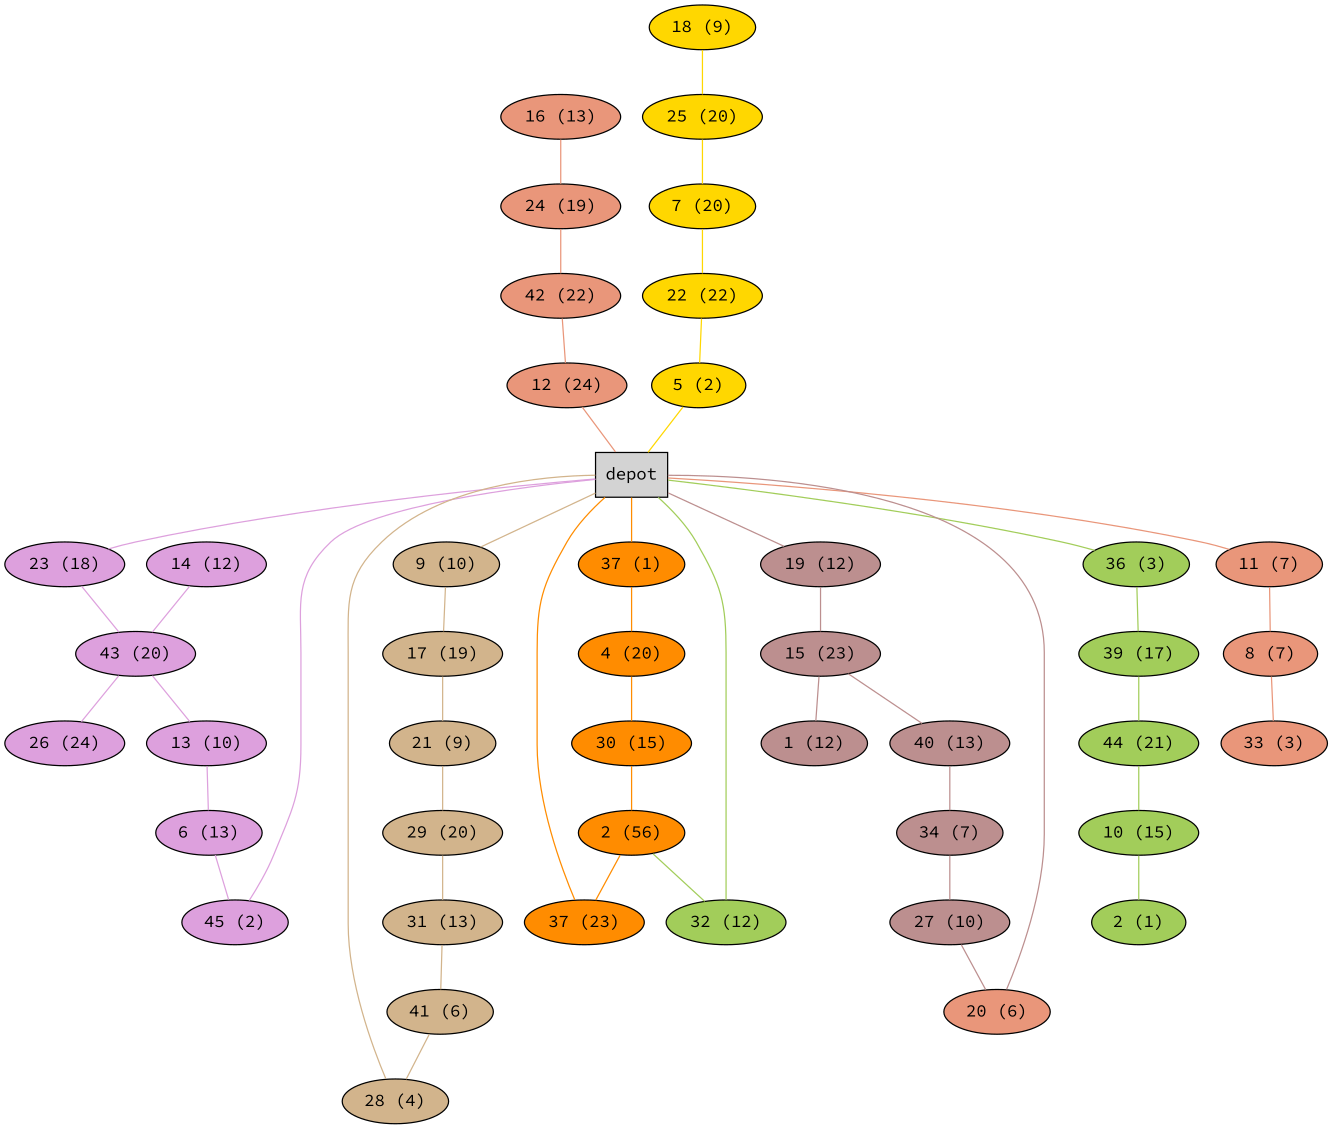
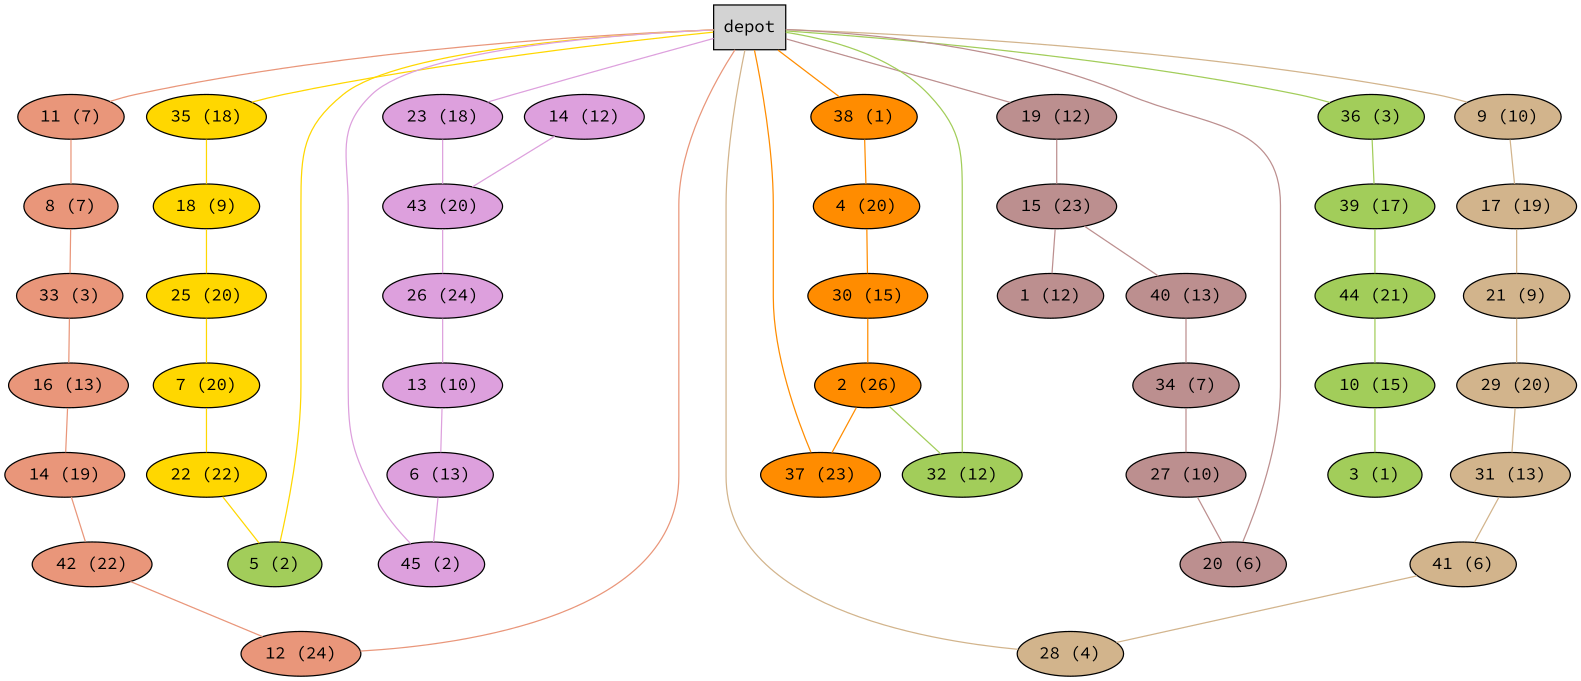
node "35 (18)": added
node "24 (19)": label "24 (19)" -> "14 (19)"
edge "33 (3)" -- "16 (13)": added
node "5 (2)": fillcolor gold -> darkolivegreen3
node "37 (1)": label "37 (1)" -> "38 (1)"
edge "43 (20)" -- "13 (10)": now "26 (24)" -- "13 (10)"
node "2 (56)": label "2 (56)" -> "2 (26)"
node "2 (1)": label "2 (1)" -> "3 (1)"
node "20 (6)": fillcolor darksalmon -> rosybrown
